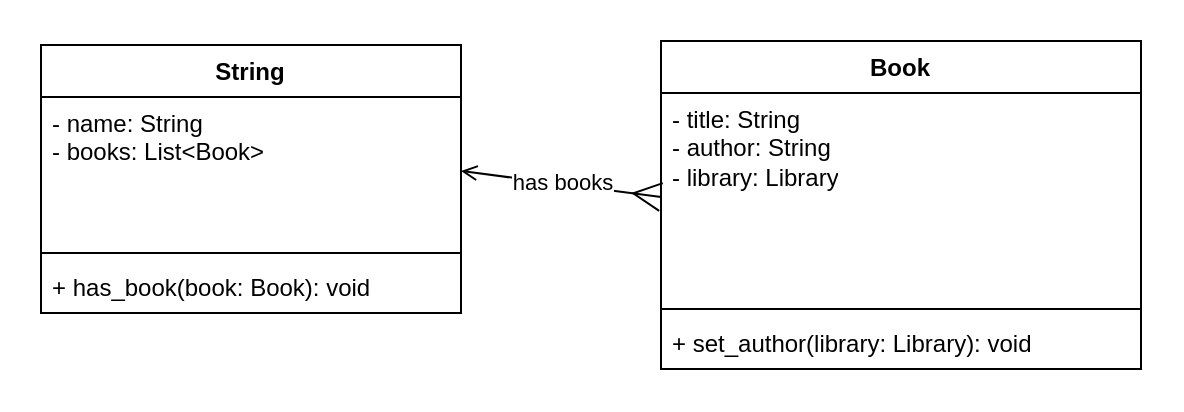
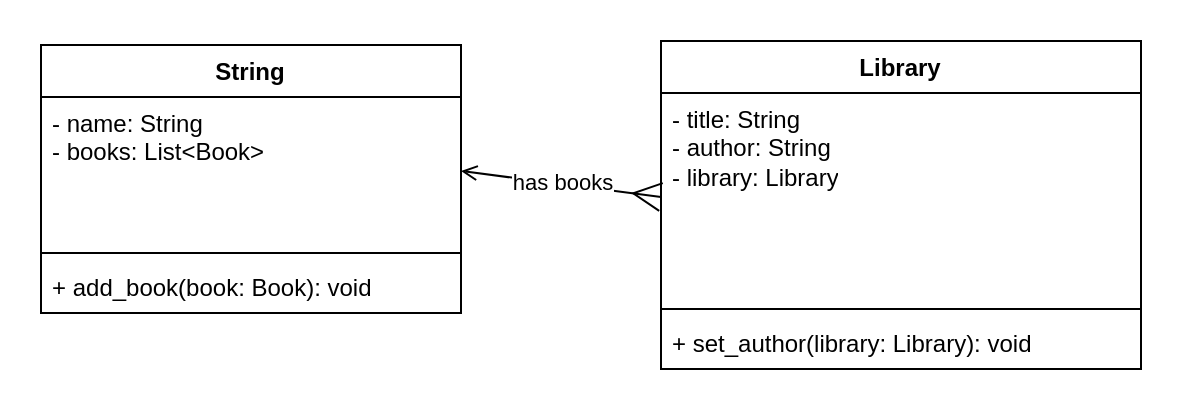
node "Book": label "Book" -> "Library"
node "+ has_book(book: Book): void": label "+ has_book(book: Book): void" -> "+ add_book(book: Book): void"
